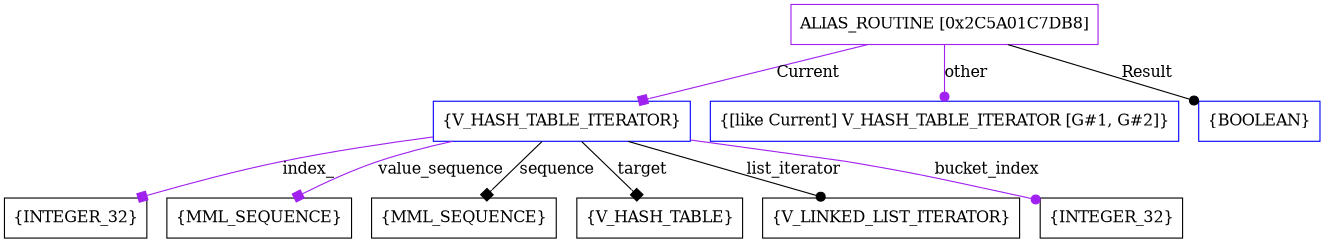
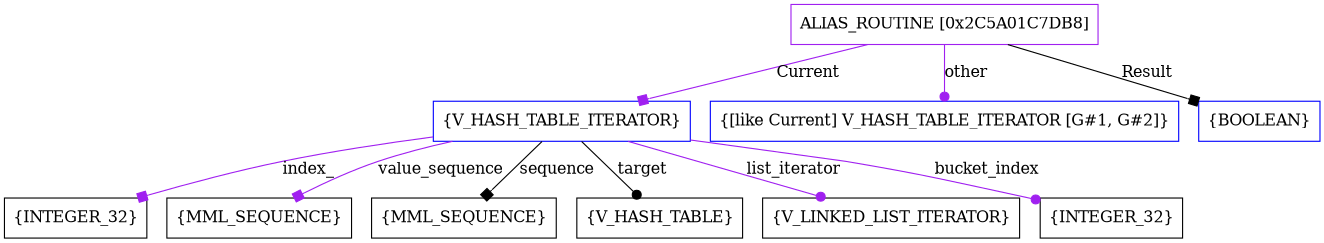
edge "ALIAS_ROUTINE [0x2C5A01C7DB8]" -> "{BOOLEAN}": arrowhead dot -> box
edge "{V_HASH_TABLE_ITERATOR}" -> "{V_HASH_TABLE}": arrowhead box -> dot
edge "{V_HASH_TABLE_ITERATOR}" -> "{V_LINKED_LIST_ITERATOR}": color black -> purple
